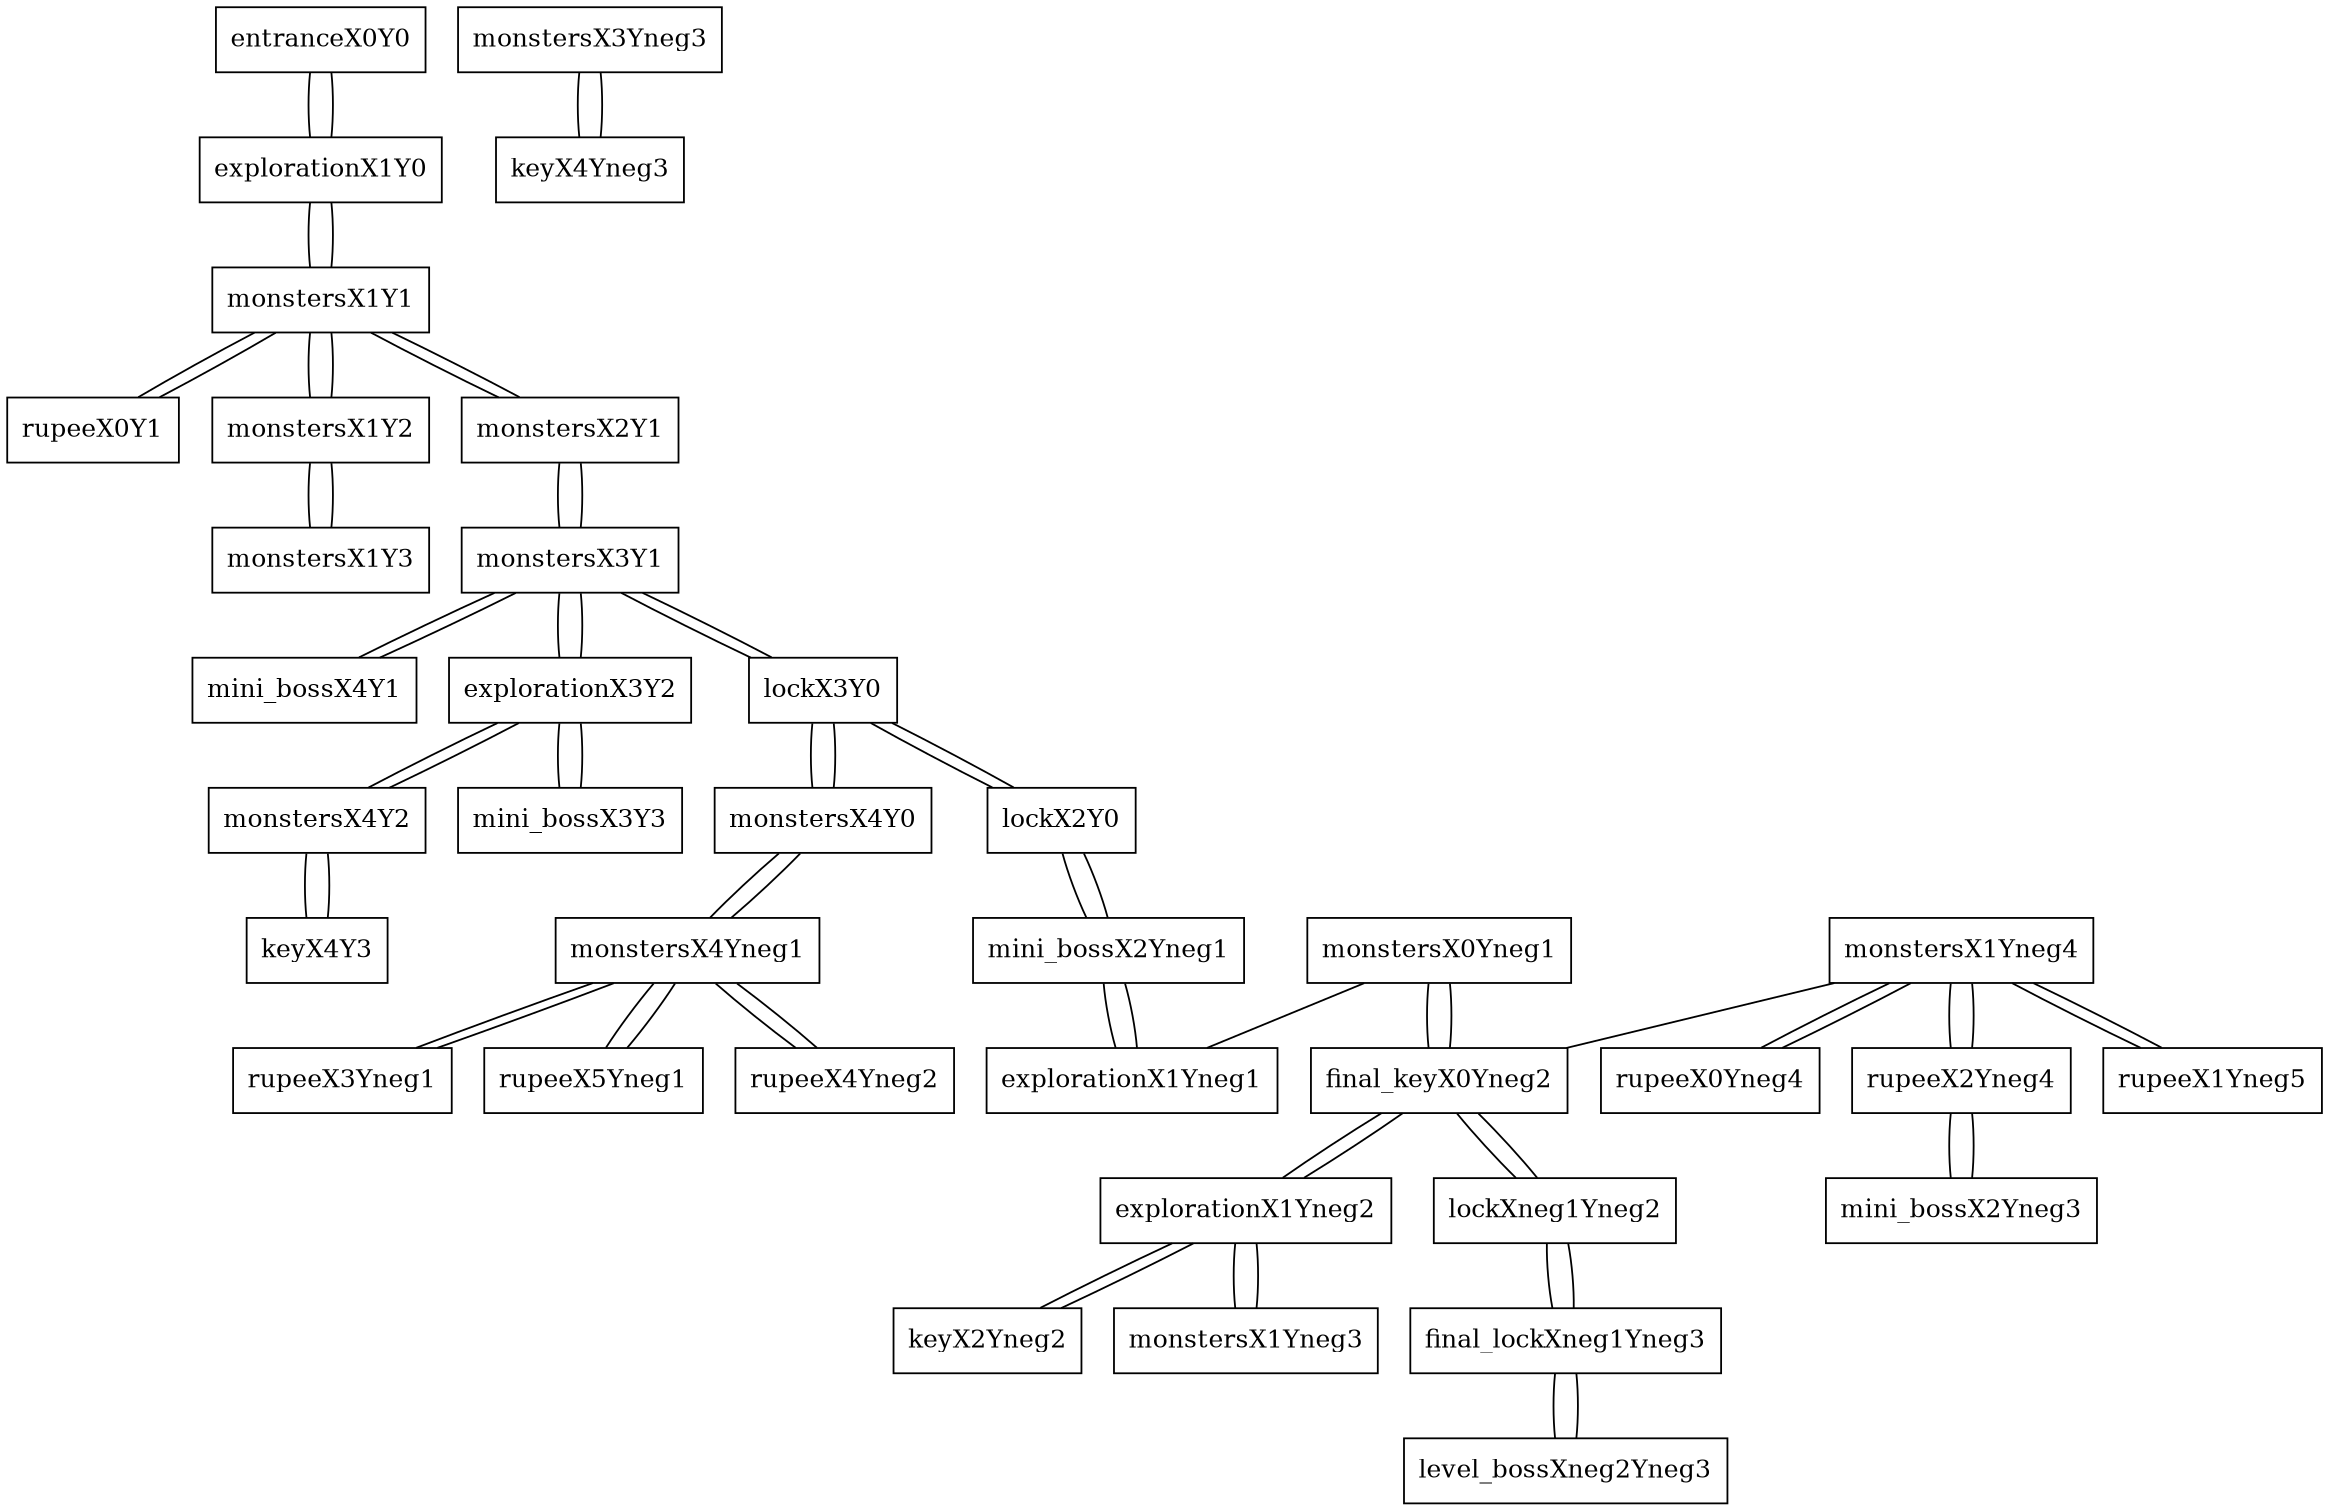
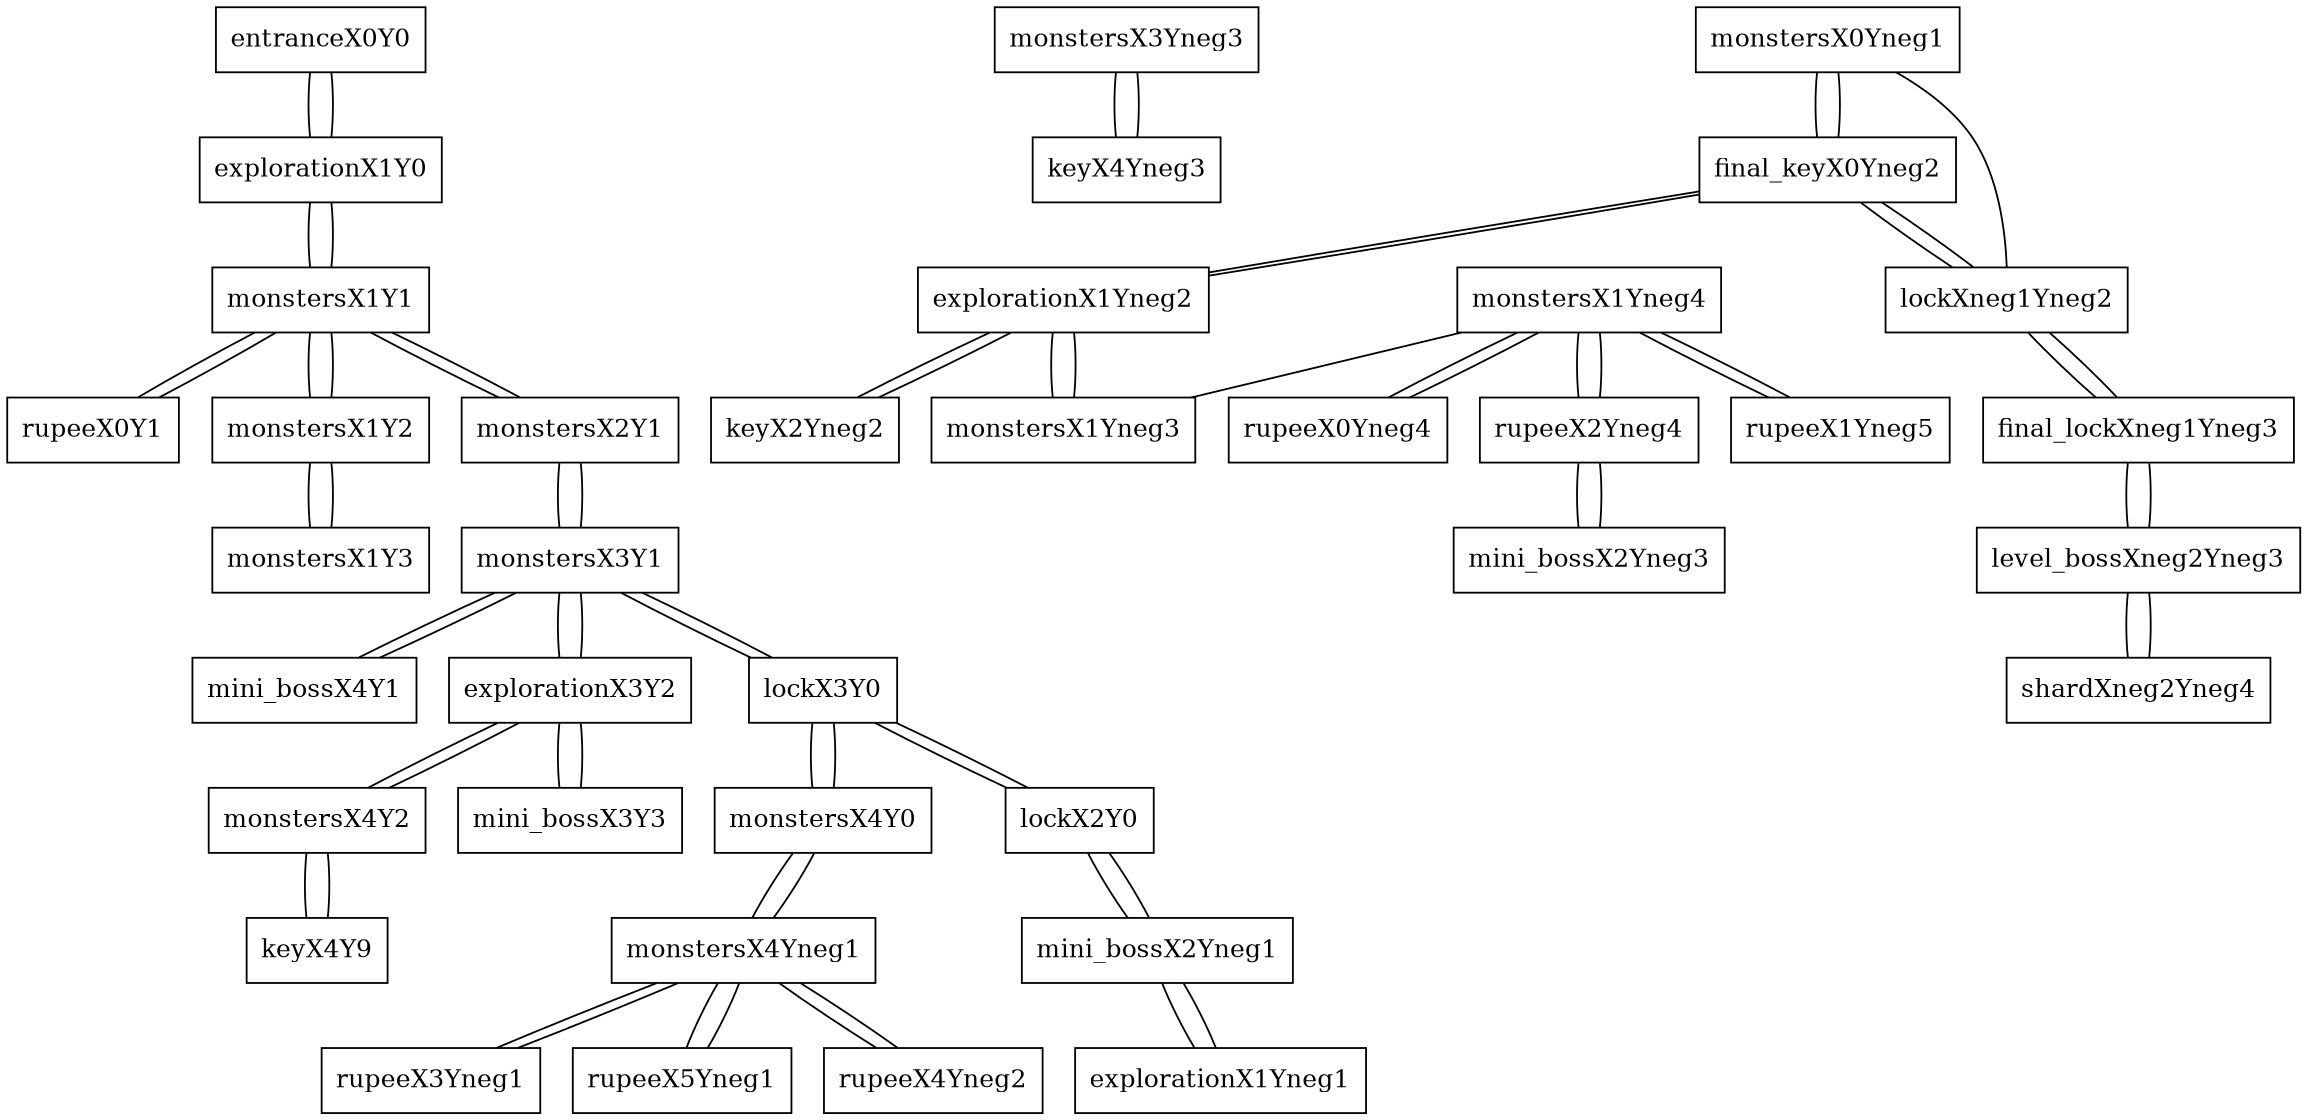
node "shardXneg2Yneg4": added
node "keyX4Y3": label "keyX4Y3" -> "keyX4Y9"
edge "monstersX1Yneg4" -- "final_keyX0Yneg2": now "monstersX1Yneg4" -- "monstersX1Yneg3"
edge "monstersX0Yneg1" -- "explorationX1Yneg1": now "monstersX0Yneg1" -- "lockXneg1Yneg2"
